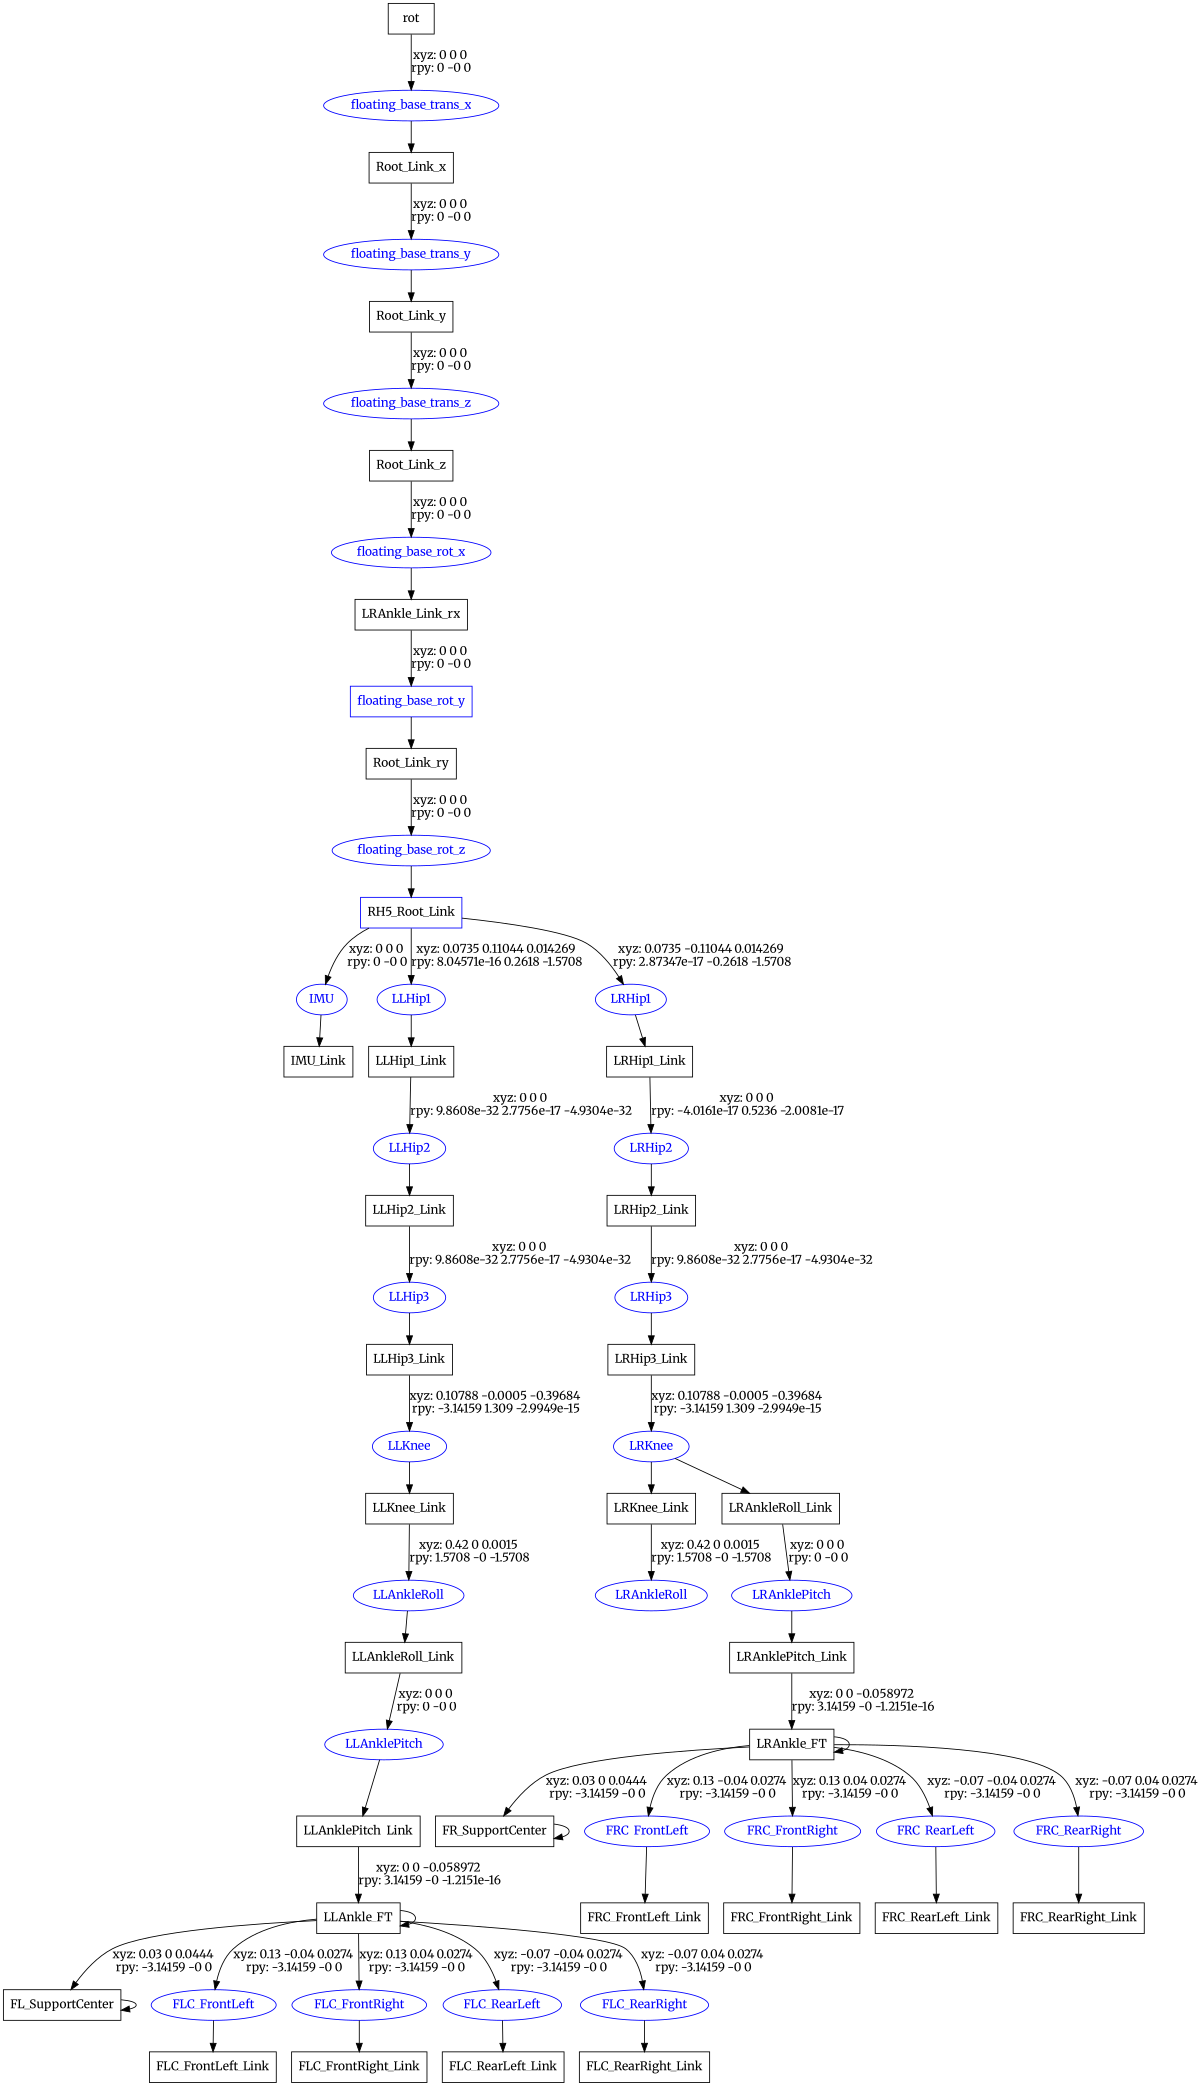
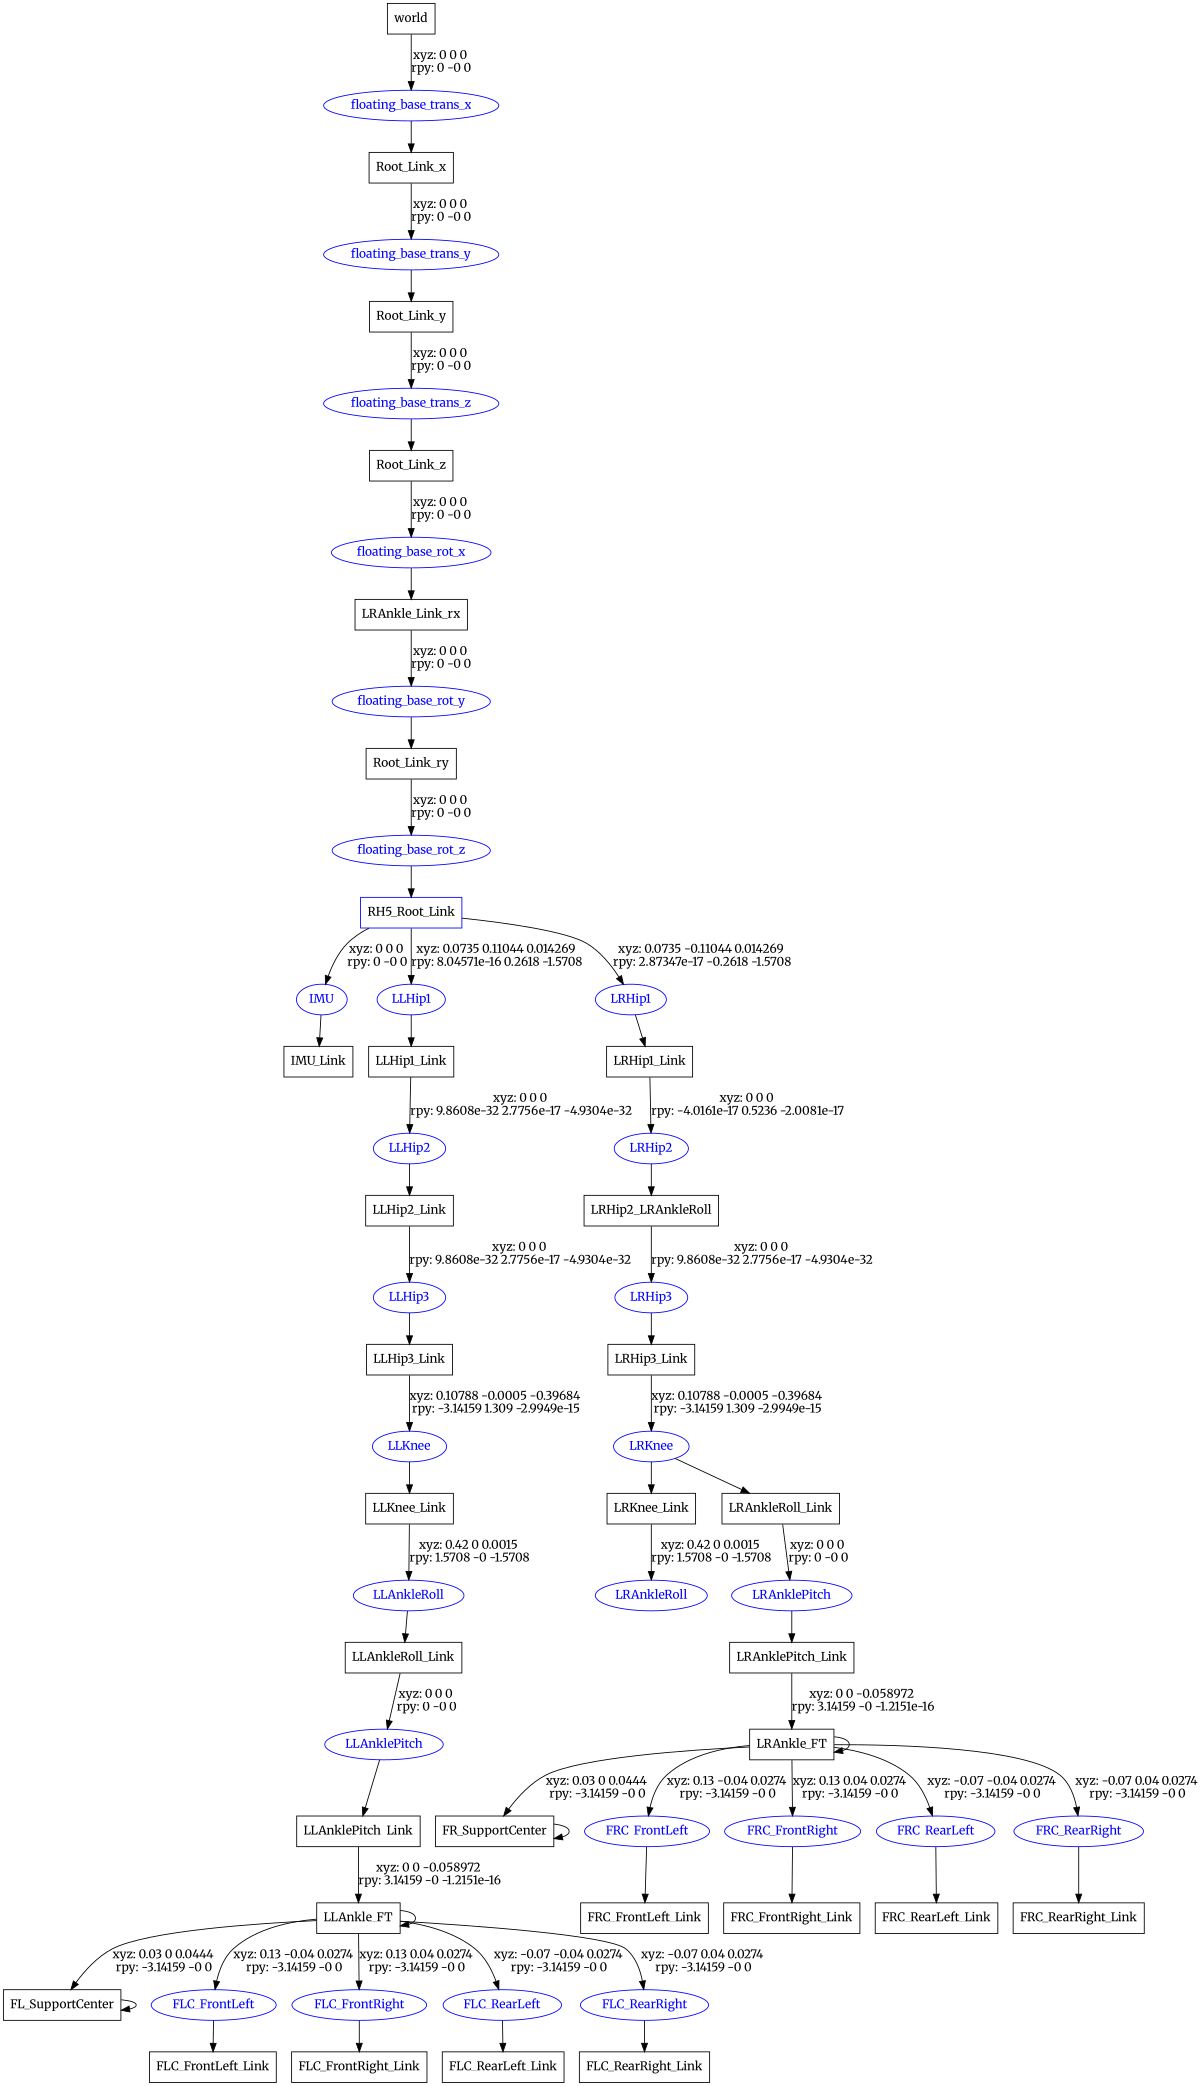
node "rot": label "rot" -> "world"
node "floating_base_rot_y": shape box -> ellipse
node "LRHip2_Link": label "LRHip2_Link" -> "LRHip2_LRAnkleRoll"
